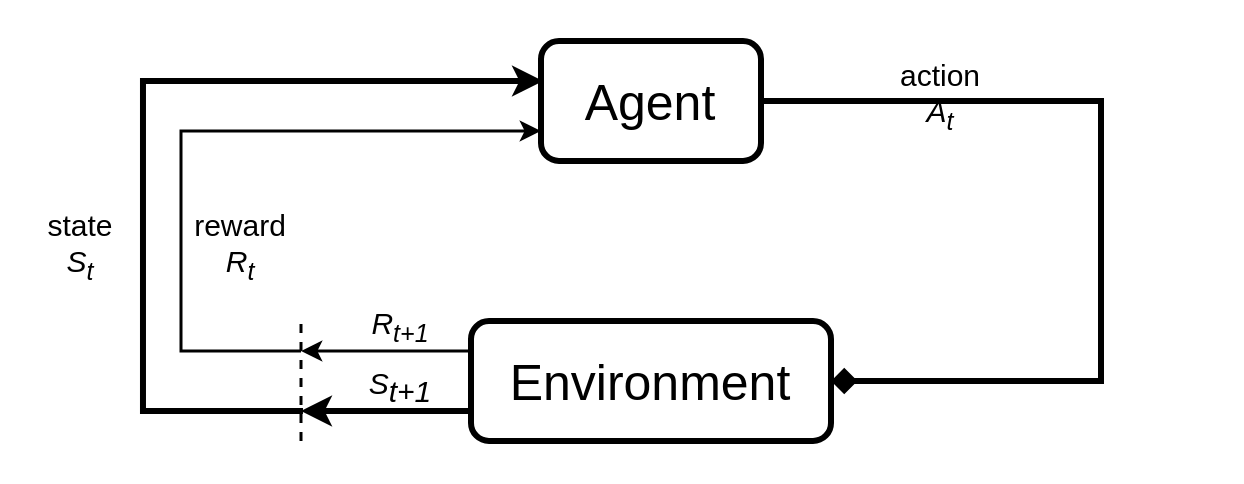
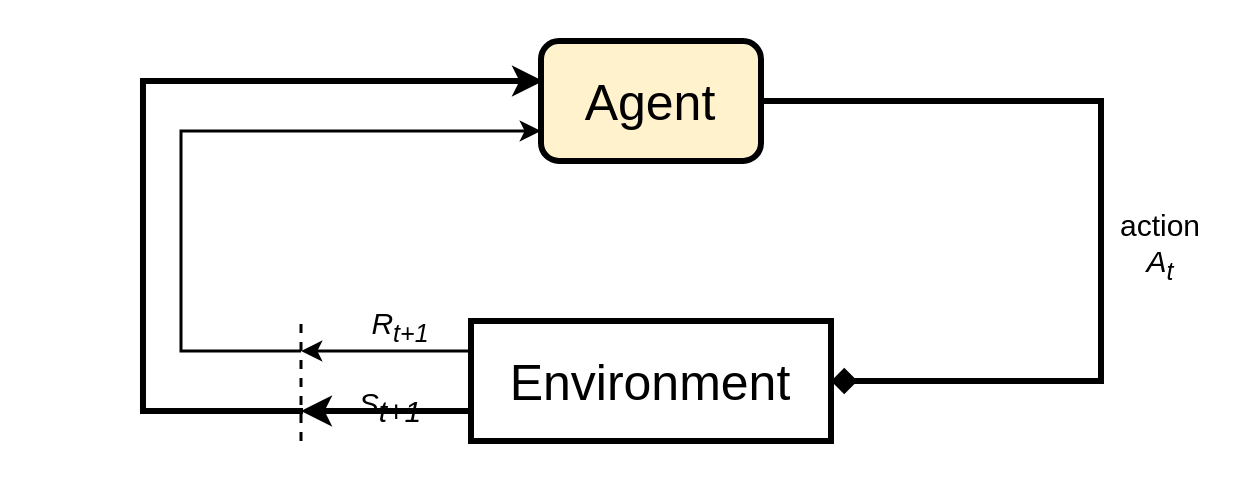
node "action At": moved (941, 96) -> (1161, 246)
node "Agent": fillcolor #ffffff -> #fff2cc
node "state St": removed
node "reward Rt": removed
node "Environment": shape rounded rectangle -> rectangle
node "St+1": moved (401, 386) -> (391, 406)
